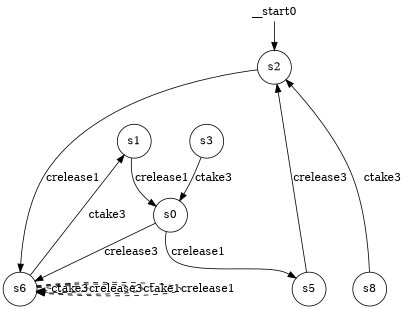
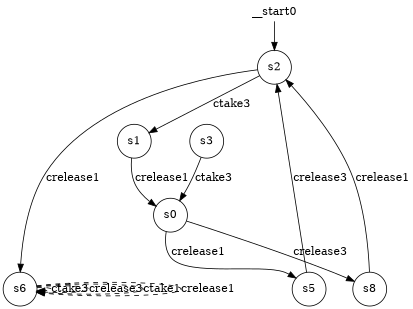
edge "s8" -> "s2": label "ctake3" -> "crelease1"
edge "s6" -> "s1": now "s2" -> "s1"
edge "s0" -> "s6": now "s0" -> "s8"
